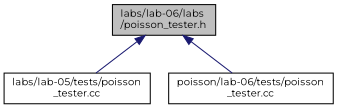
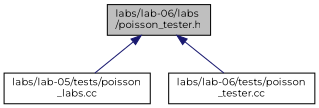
node "labs/lab-05/tests/poisson _tester.cc": label "labs/lab-05/tests/poisson _tester.cc" -> "labs/lab-05/tests/poisson _labs.cc"
node "poisson/lab-06/tests/poisson _tester.cc": label "poisson/lab-06/tests/poisson _tester.cc" -> "labs/lab-06/tests/poisson _tester.cc"
